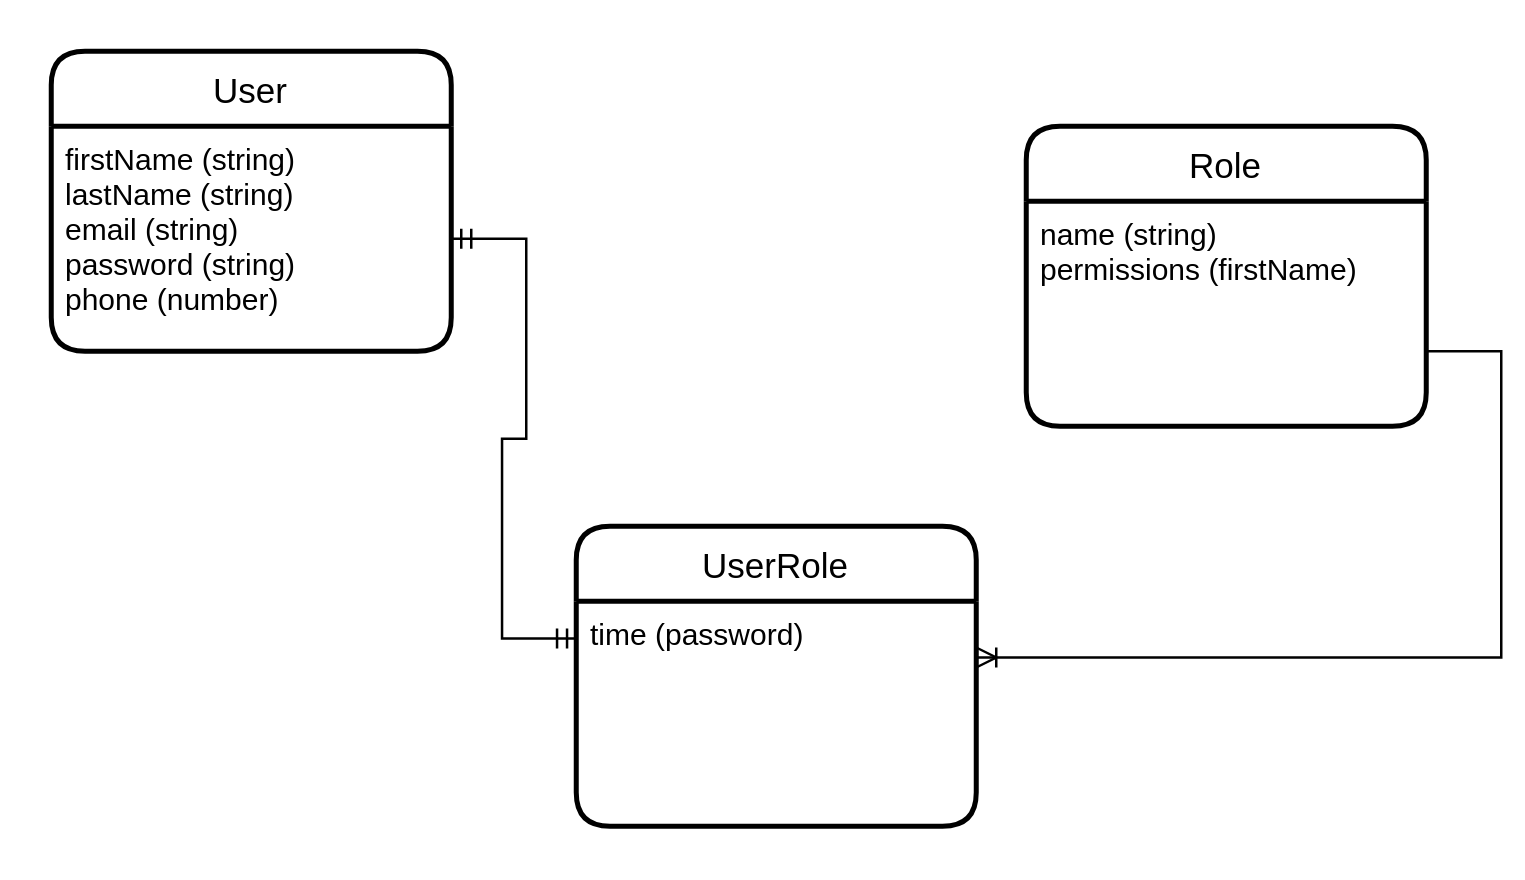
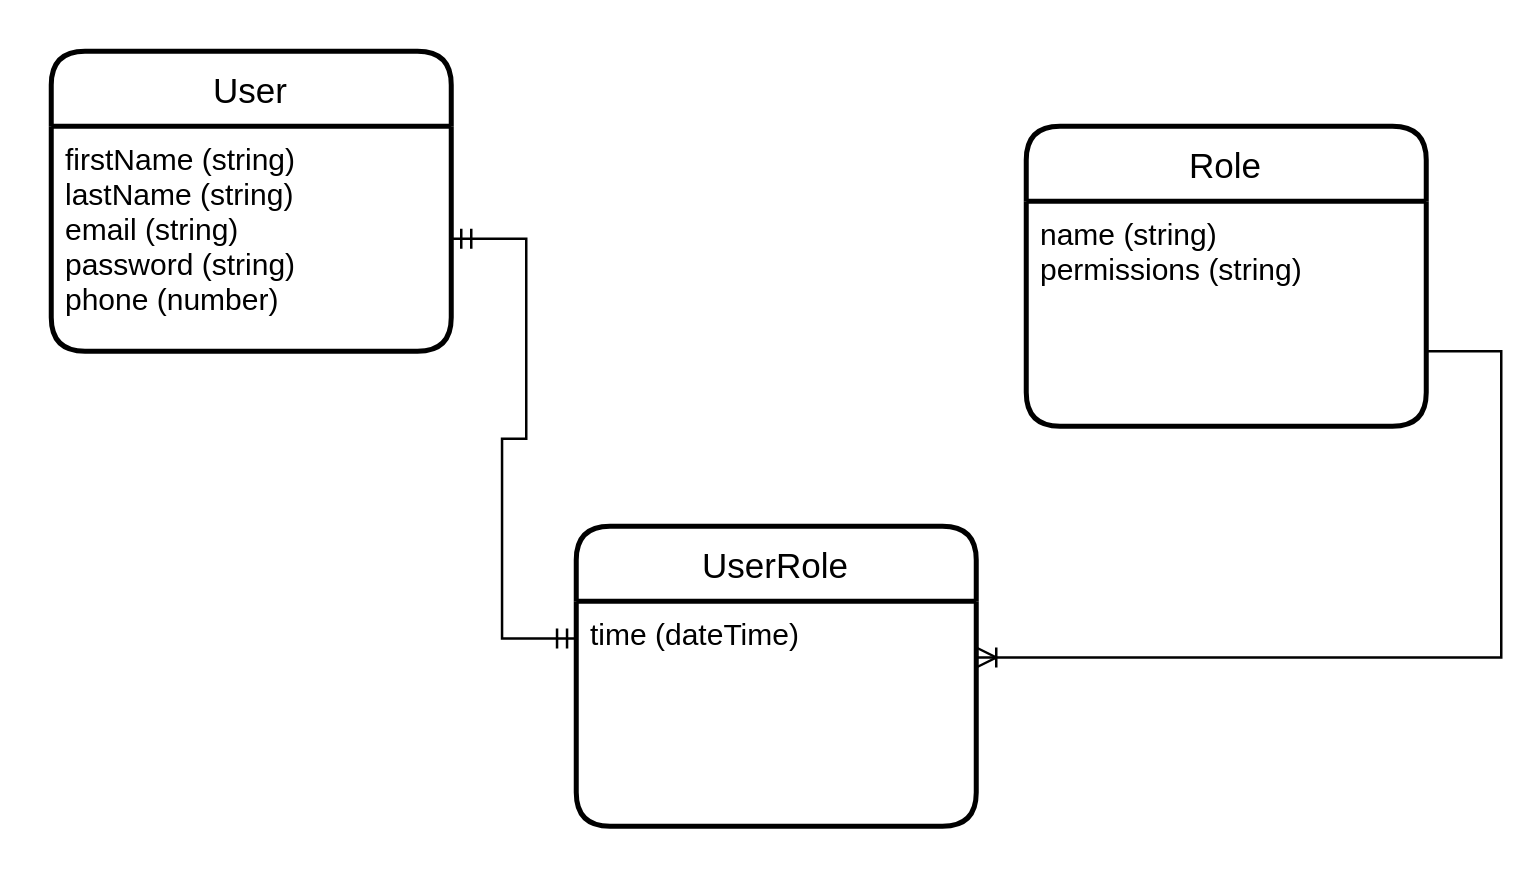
node "name (string) permissions (firstName)": label "name (string) permissions (firstName)" -> "name (string) permissions (string)"
node "time (password)": label "time (password)" -> "time (dateTime)"
